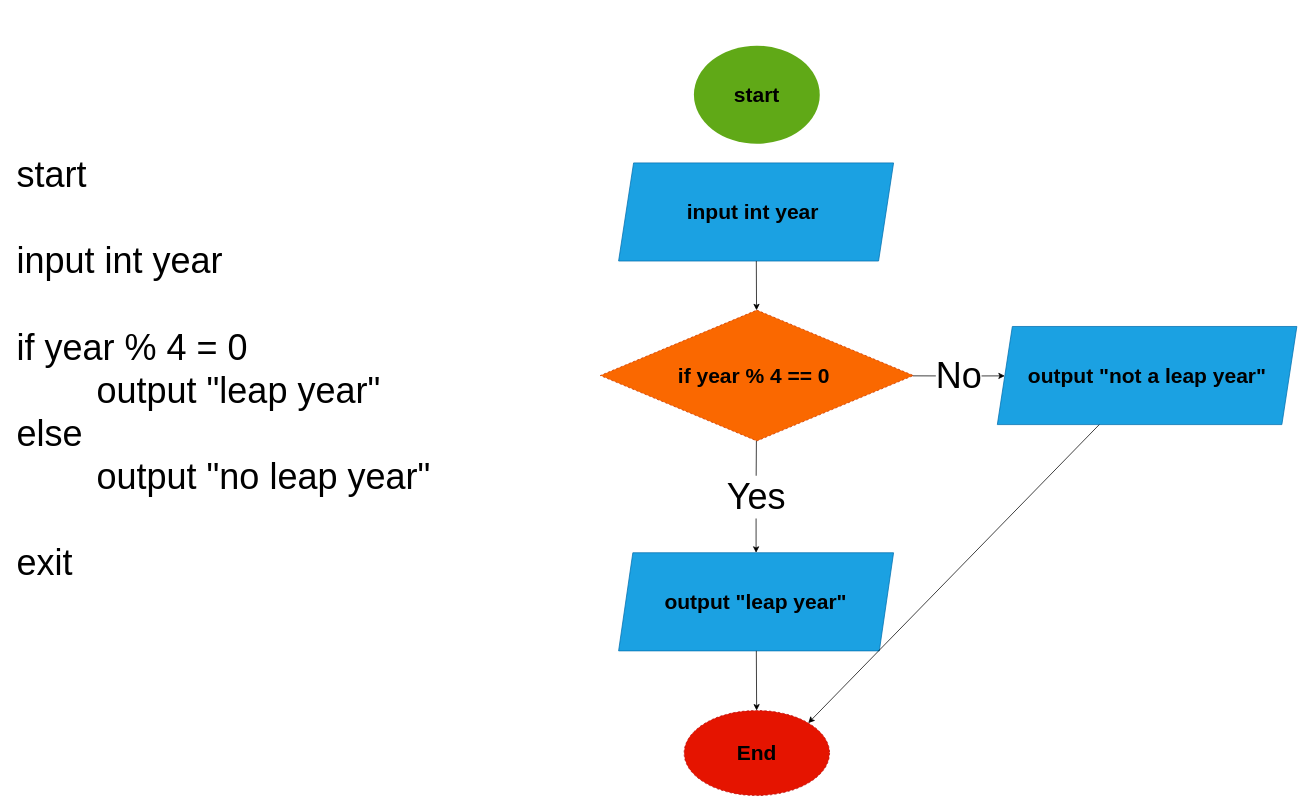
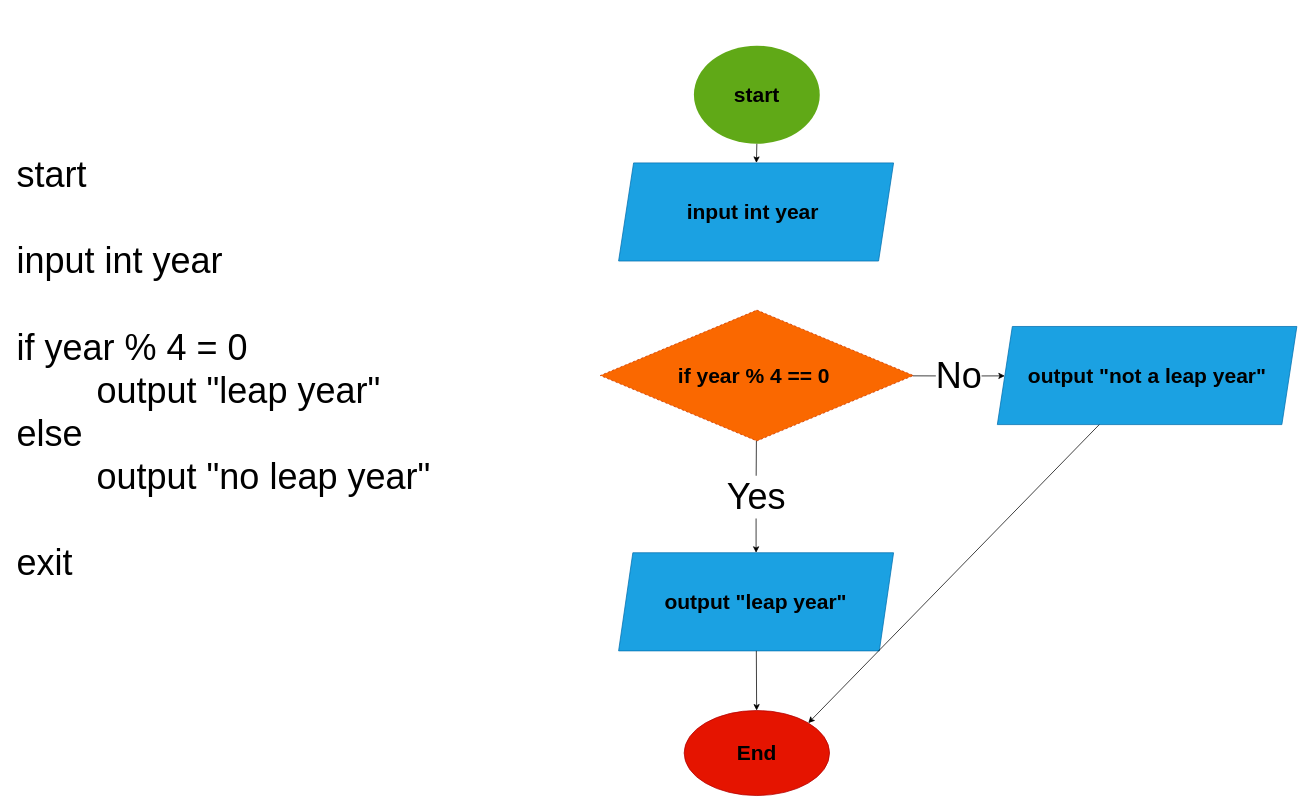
edge "start" -> "input int year": added
edge "input int year" -> "if year % 4 == 0": removed
node "End": style dashed -> solid
